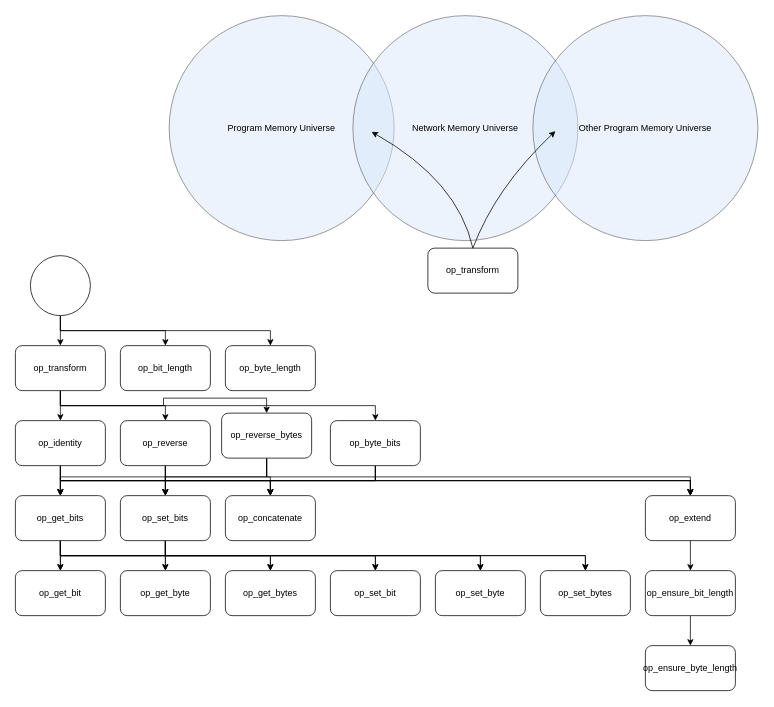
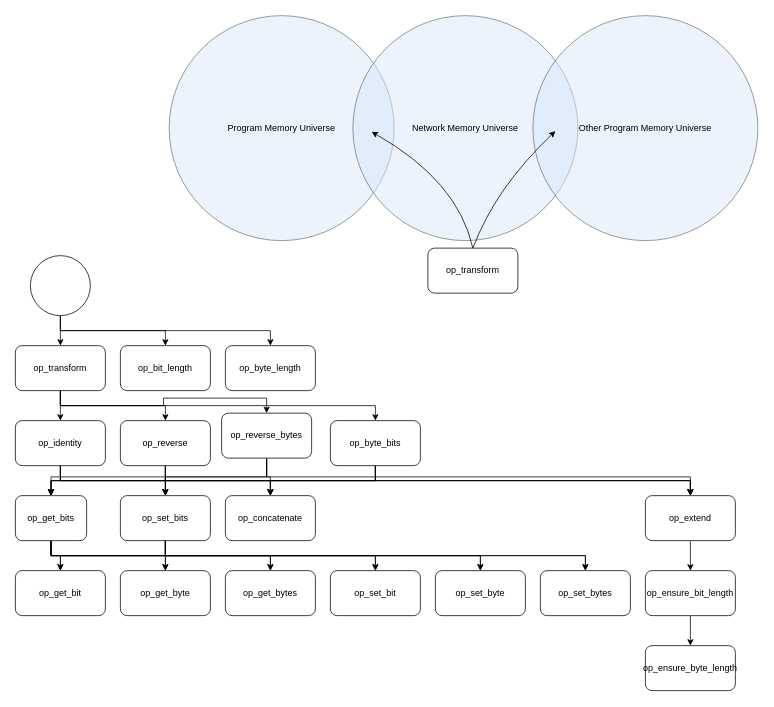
node "op_get_bits": size 90x45 -> 71x45
